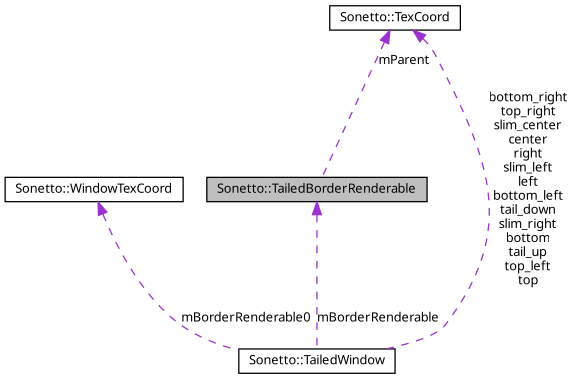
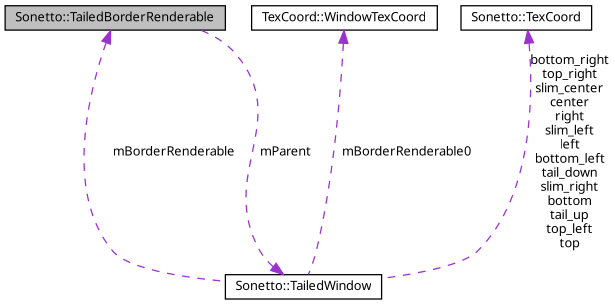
edge "Sonetto::TailedBorderRenderable" -> "Sonetto::TexCoord": now "Sonetto::TailedBorderRenderable" -> "Sonetto::TailedWindow"
node "Sonetto::WindowTexCoord": label "Sonetto::WindowTexCoord" -> "TexCoord::WindowTexCoord"
